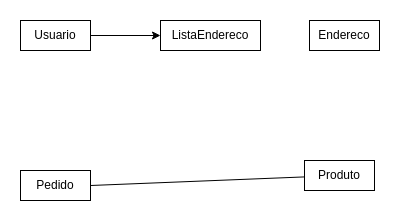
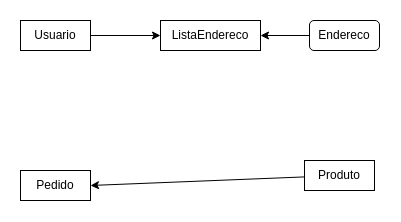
edge "Endereco" -> "ListaEndereco": added
node "Endereco": shape rectangle -> rounded rectangle
edge "Produto" -- "Pedido": arrowhead none -> classic
